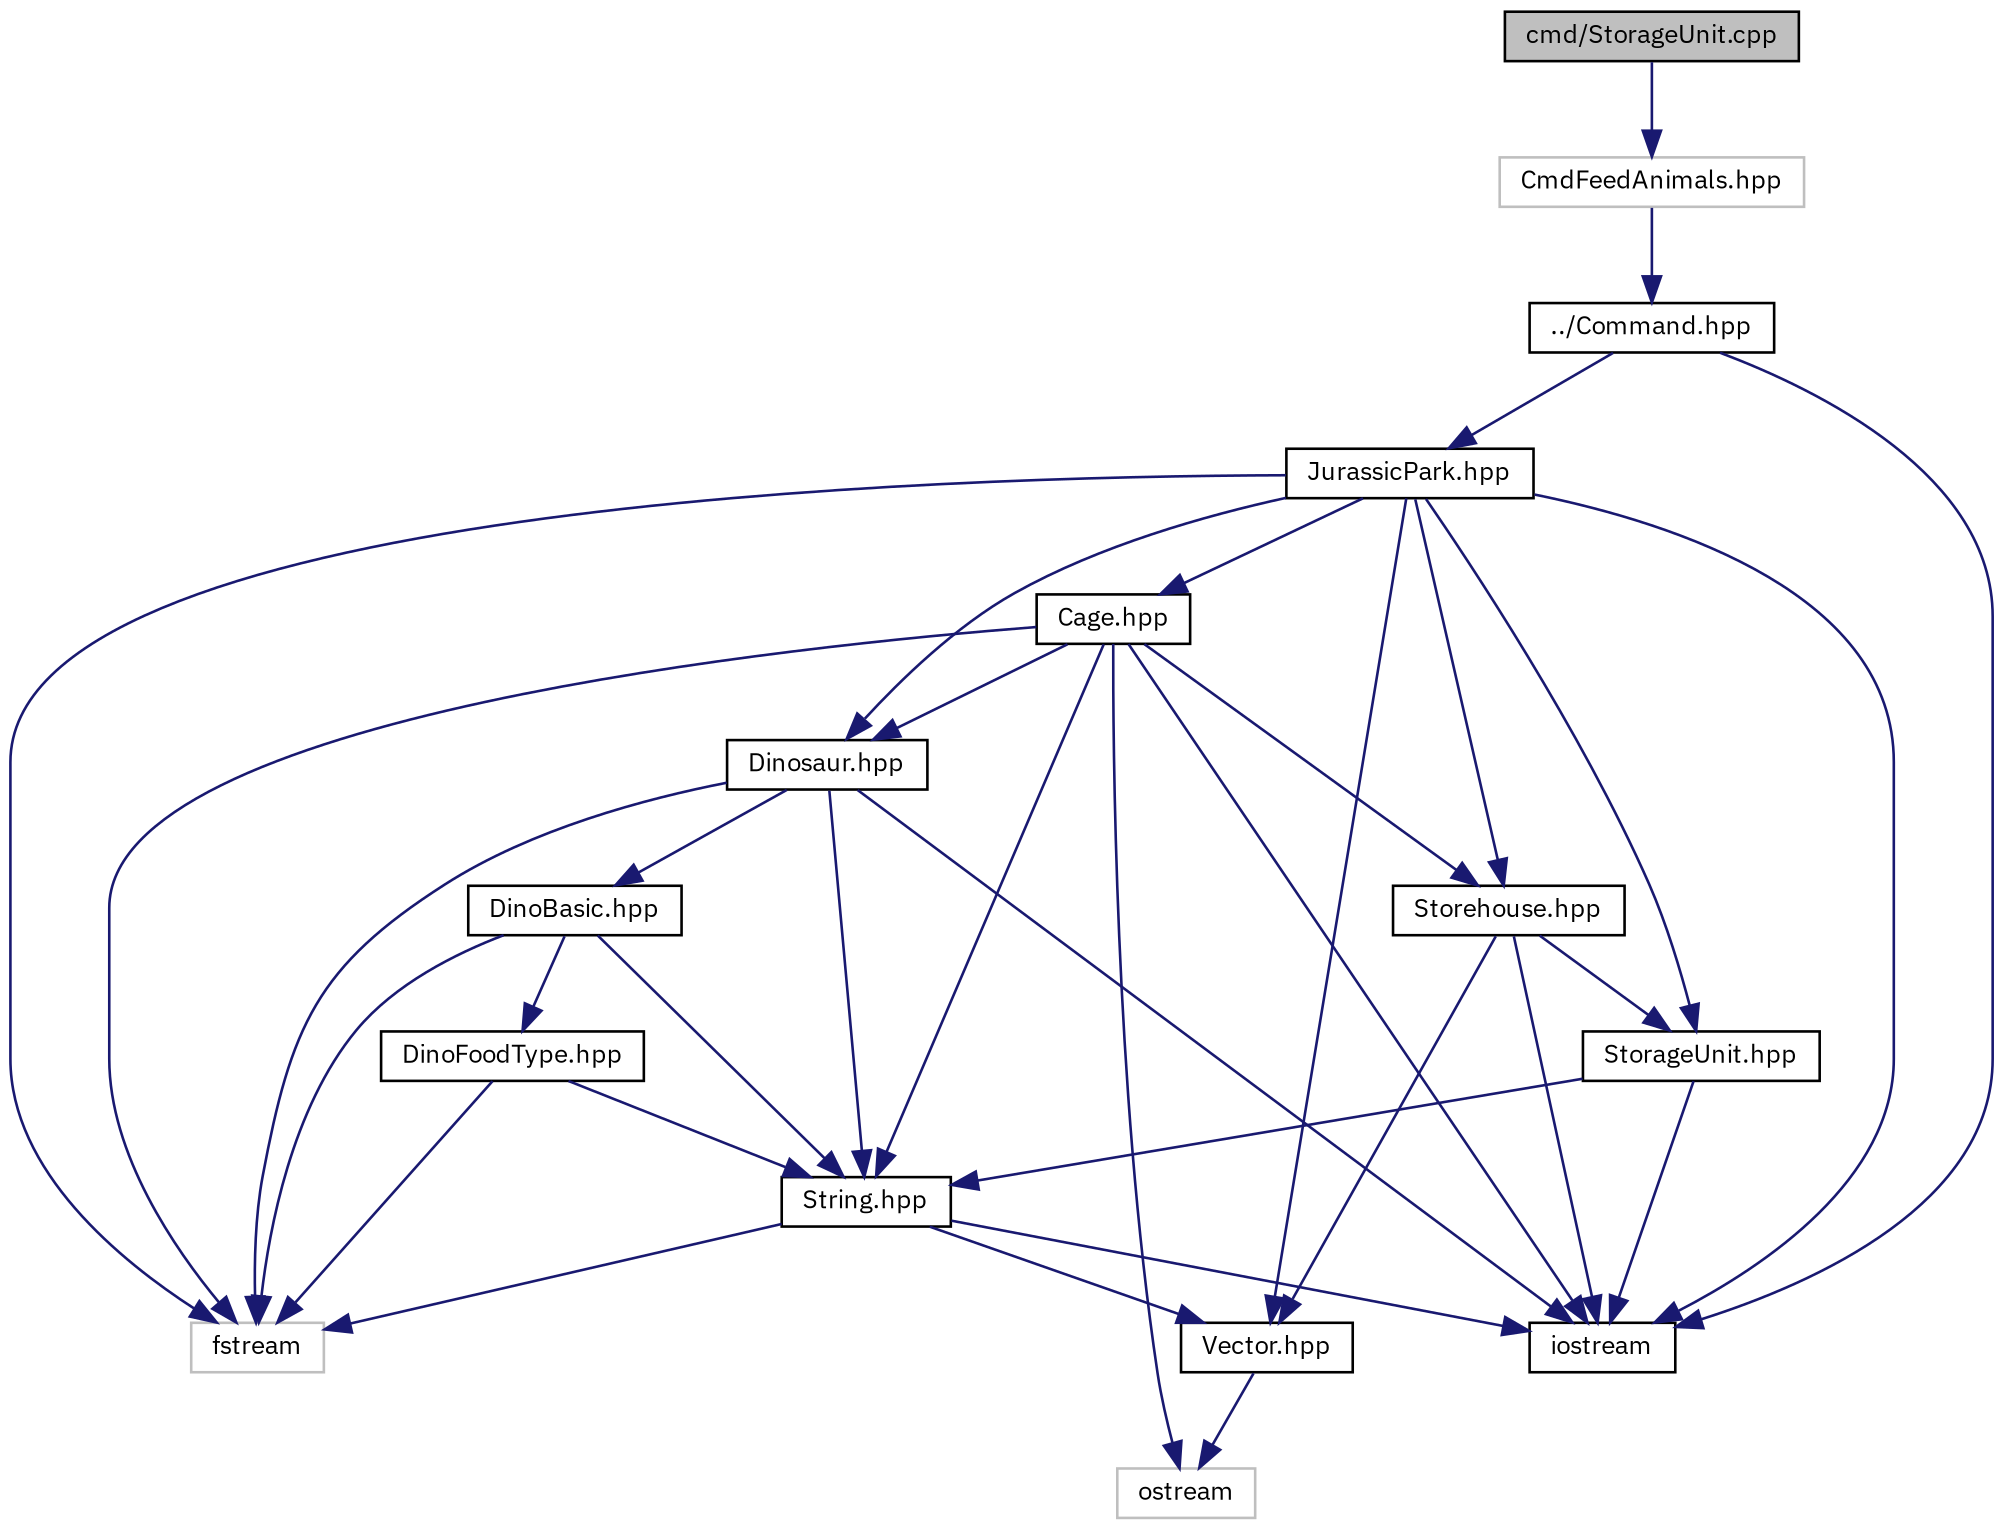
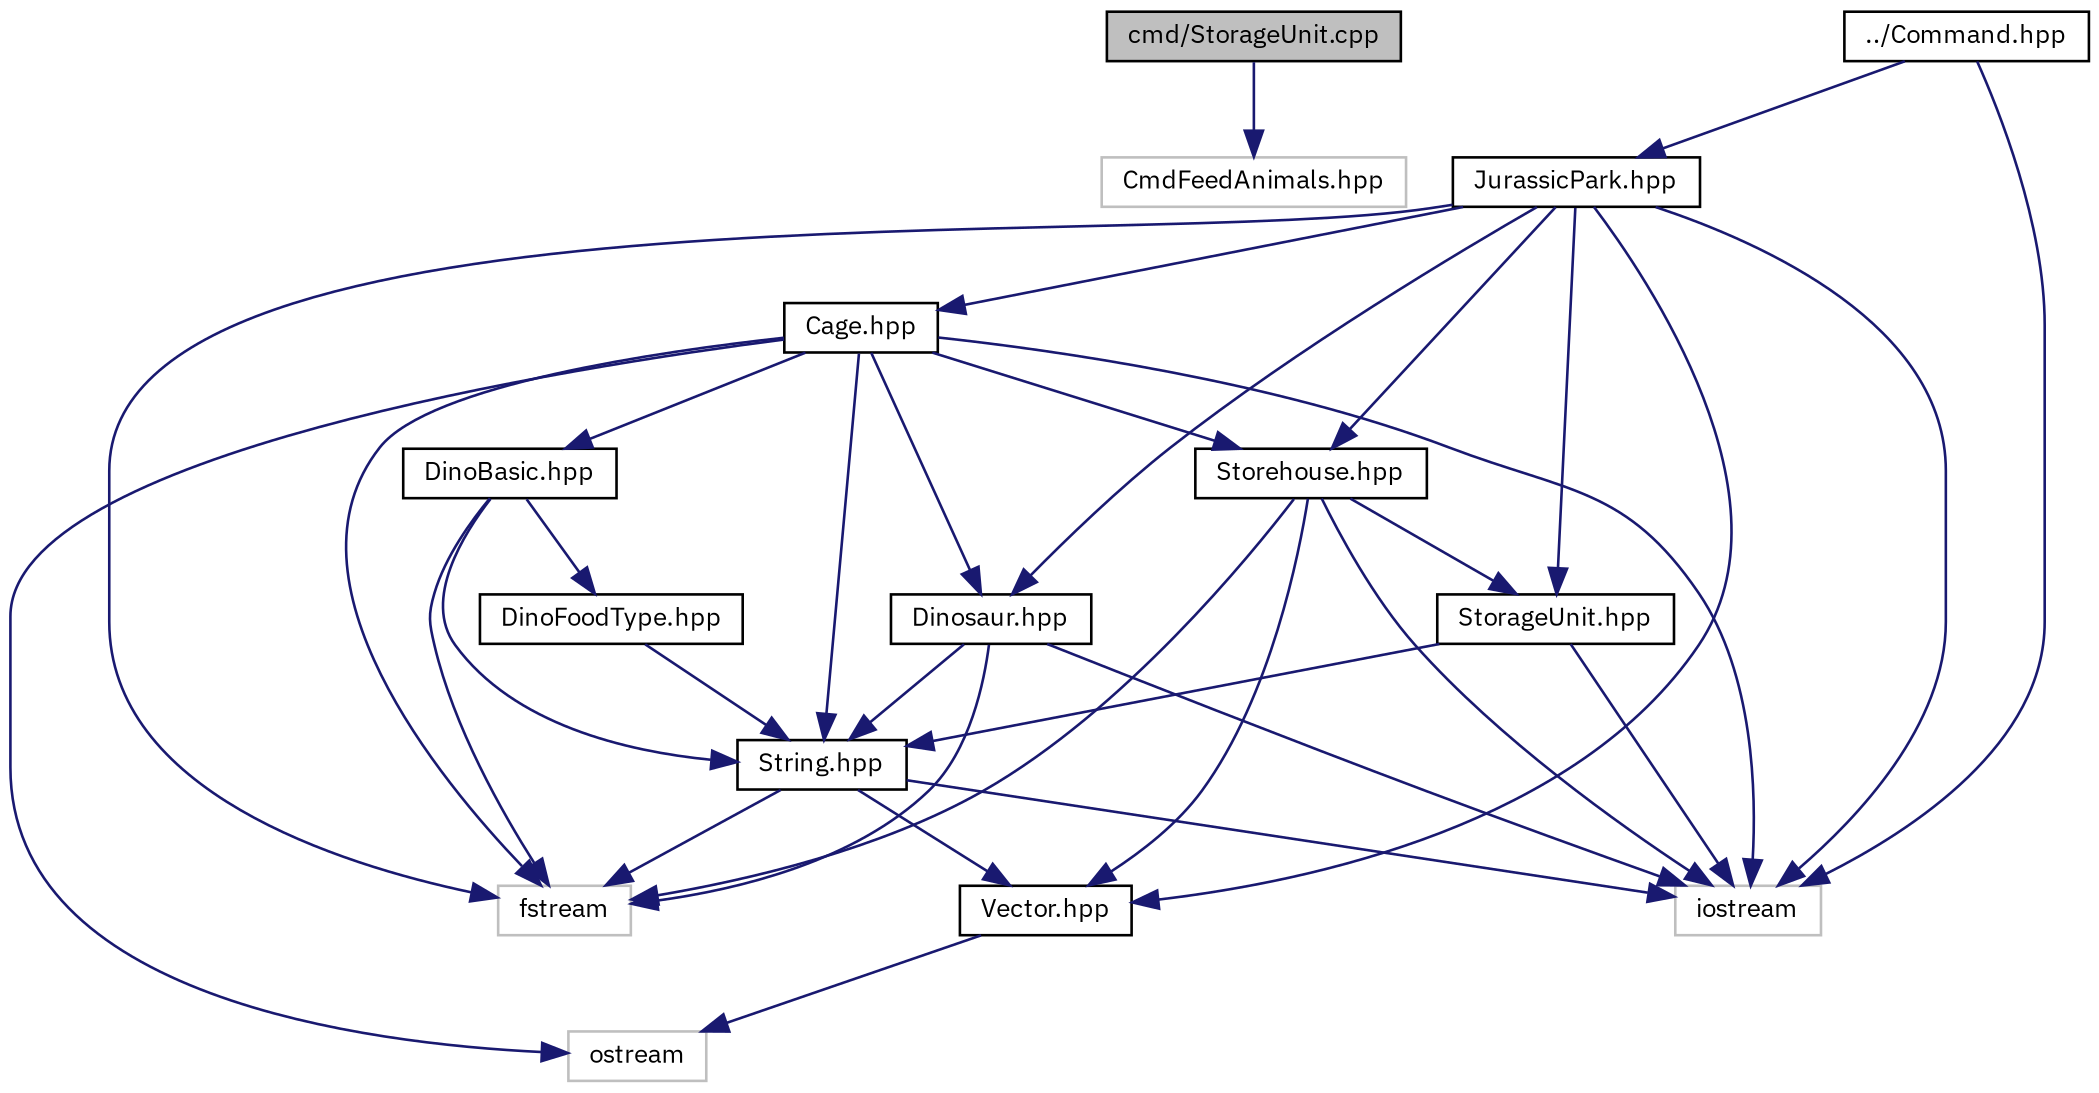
edge "CmdFeedAnimals.hpp" -> "../Command.hpp": removed
edge "Dinosaur.hpp" -> "DinoBasic.hpp": now "Cage.hpp" -> "DinoBasic.hpp"
edge "DinoFoodType.hpp" -> "fstream": now "Storehouse.hpp" -> "fstream"
node "iostream": color black -> grey75
